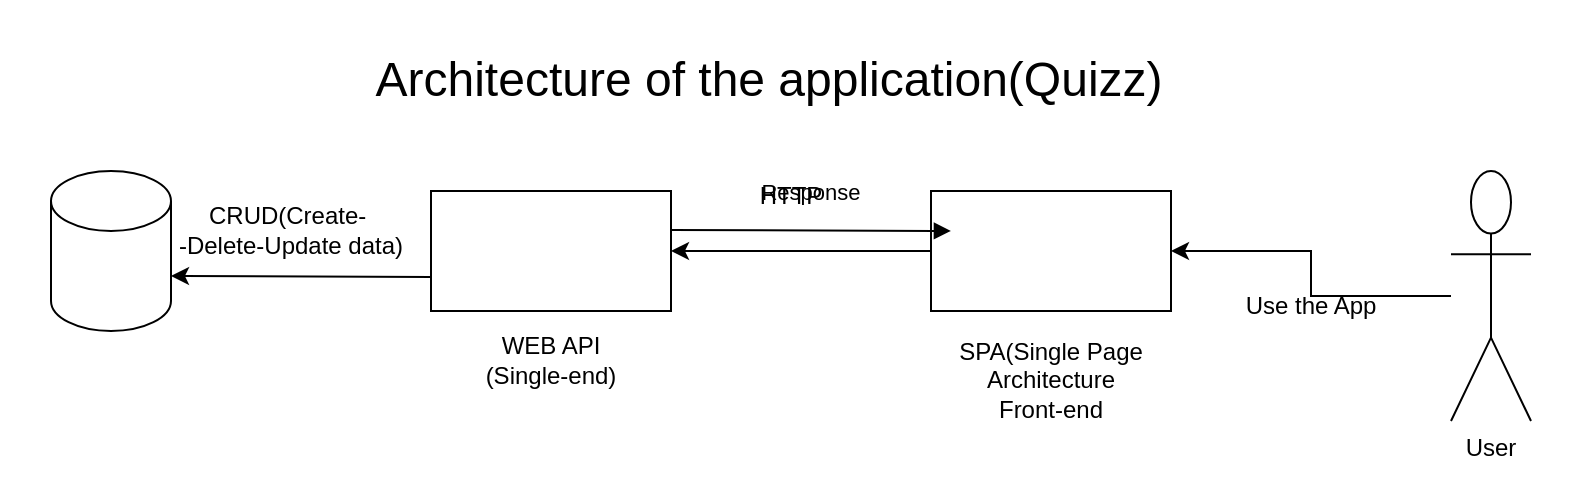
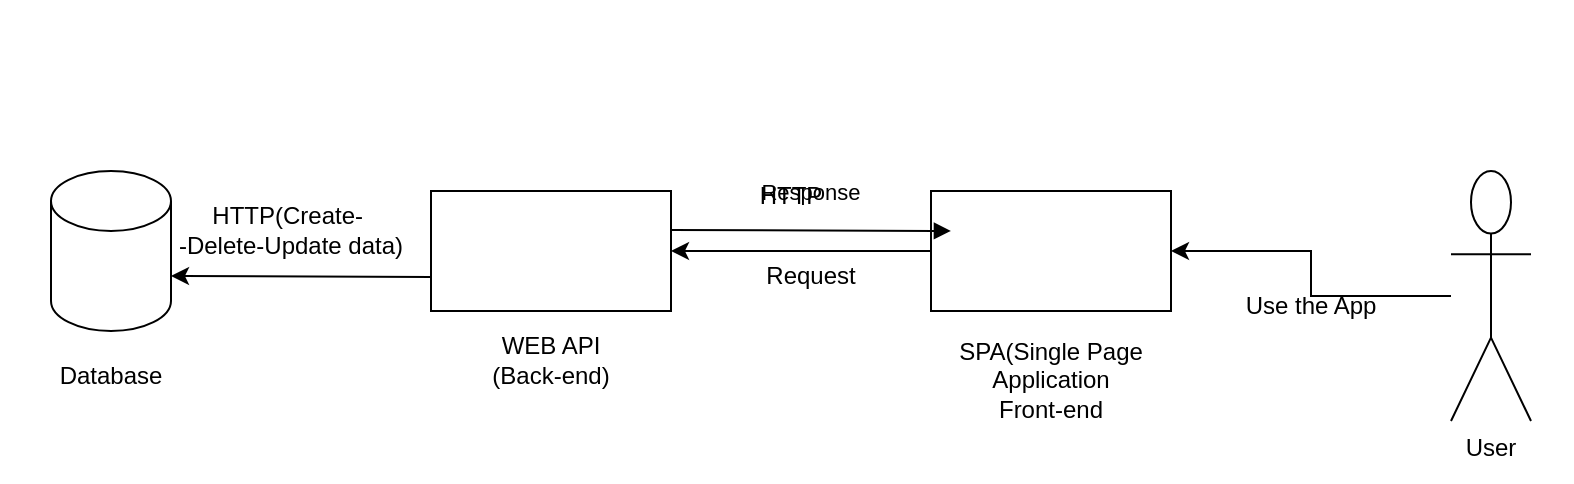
node "Architecture of the application(Quizz)": removed
node "CRUD(Create- -Delete-Update data)": label "CRUD(Create- -Delete-Update data)" -> "HTTP(Create- -Delete-Update data)"
node "Request": added
node "WEB API (Single-end)": label "WEB API (Single-end)" -> "WEB API (Back-end)"
node "Database": added
node "SPA(Single Page Architecture Front-end": label "SPA(Single Page Architecture Front-end" -> "SPA(Single Page Application Front-end"
